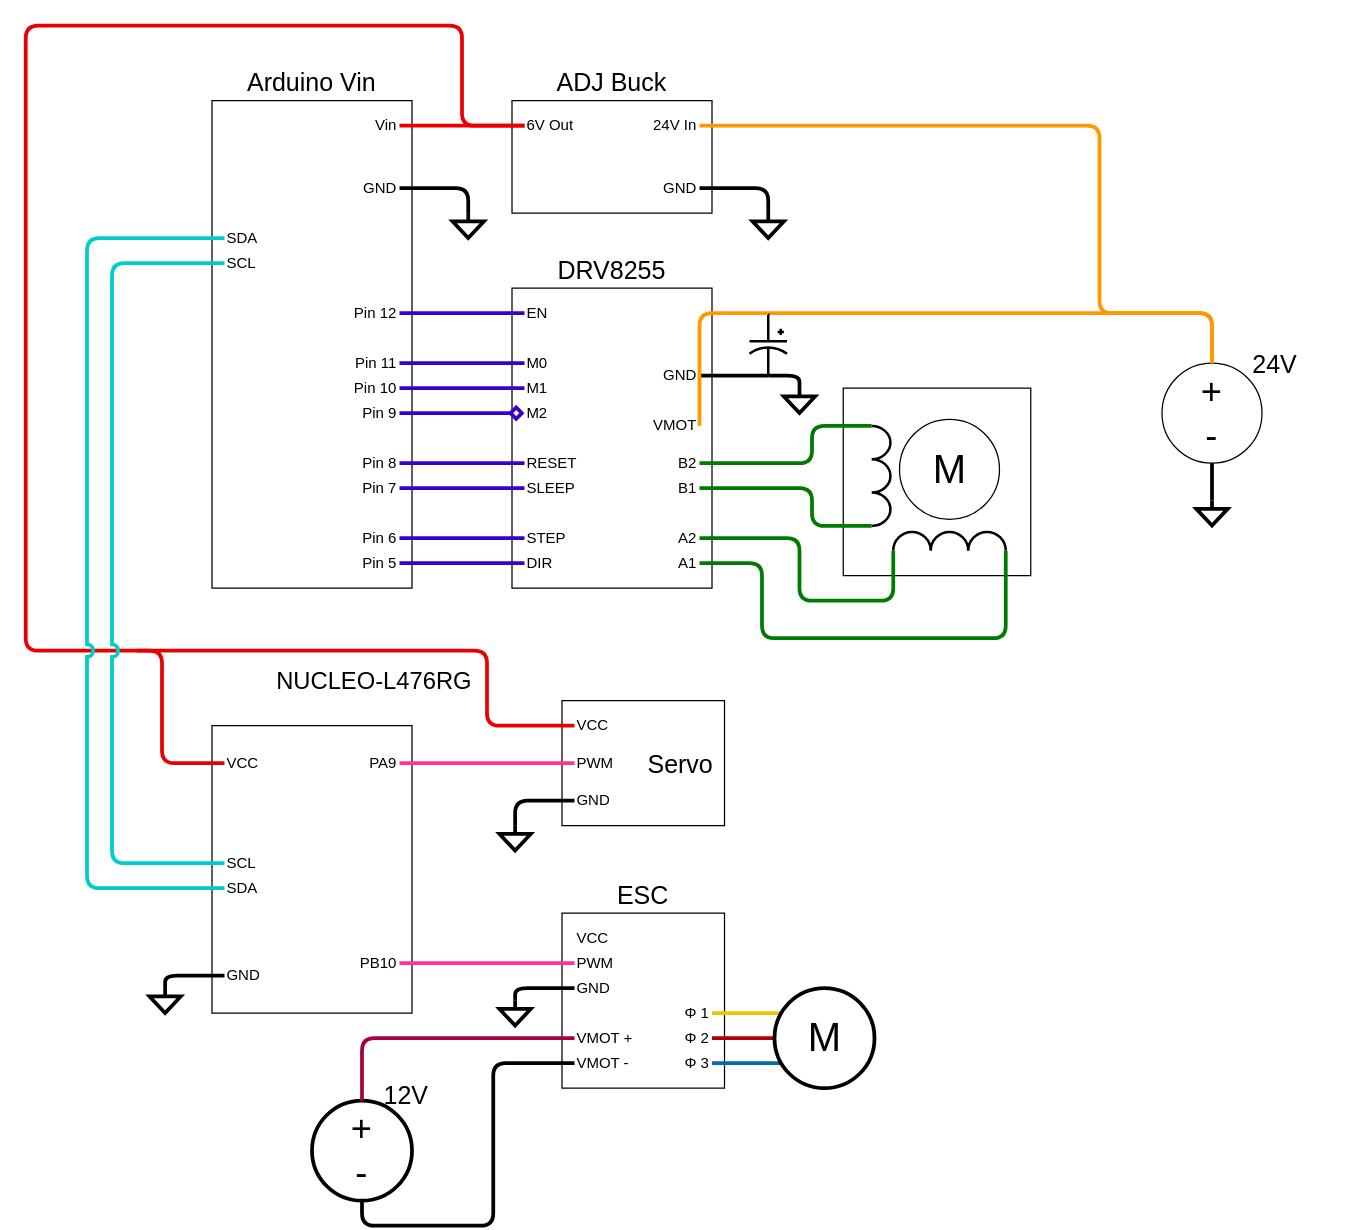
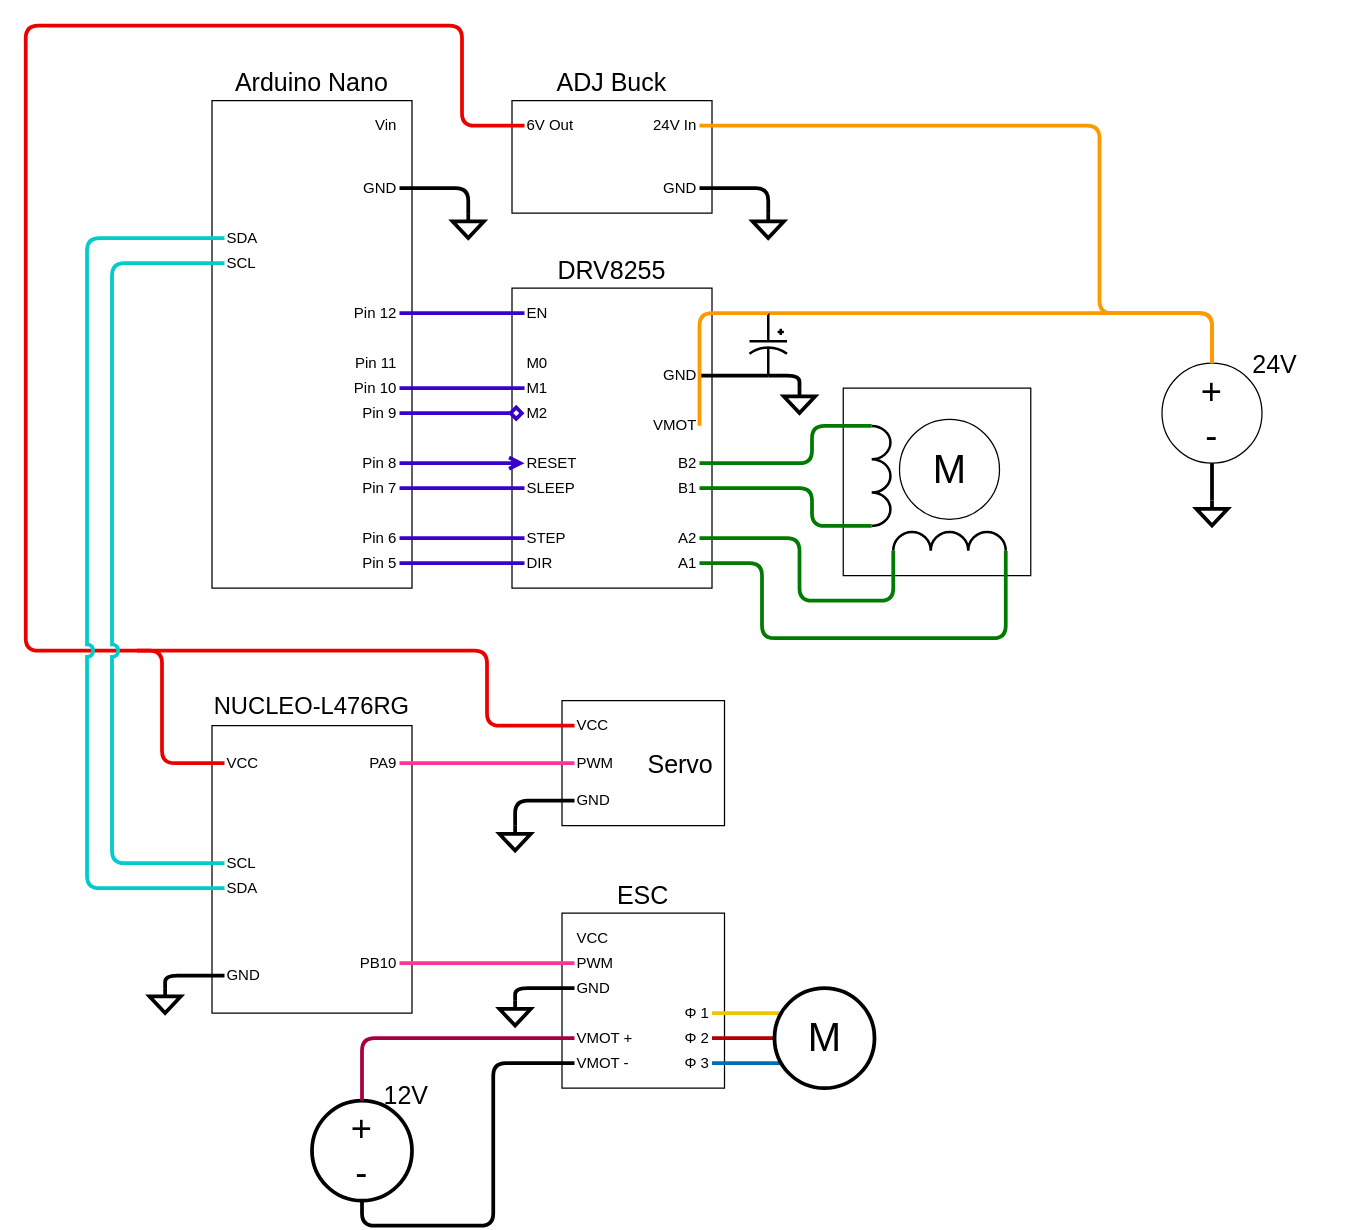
node "Arduino Vin": label "Arduino Vin" -> "Arduino Nano"
edge "Vin" -- "6V Out": removed
edge "Pin 11" -- "M0": removed
edge "Pin 8" -- "RESET": arrowhead none -> open
node "NUCLEO-L476RG": moved (374, 682) -> (312, 707)
